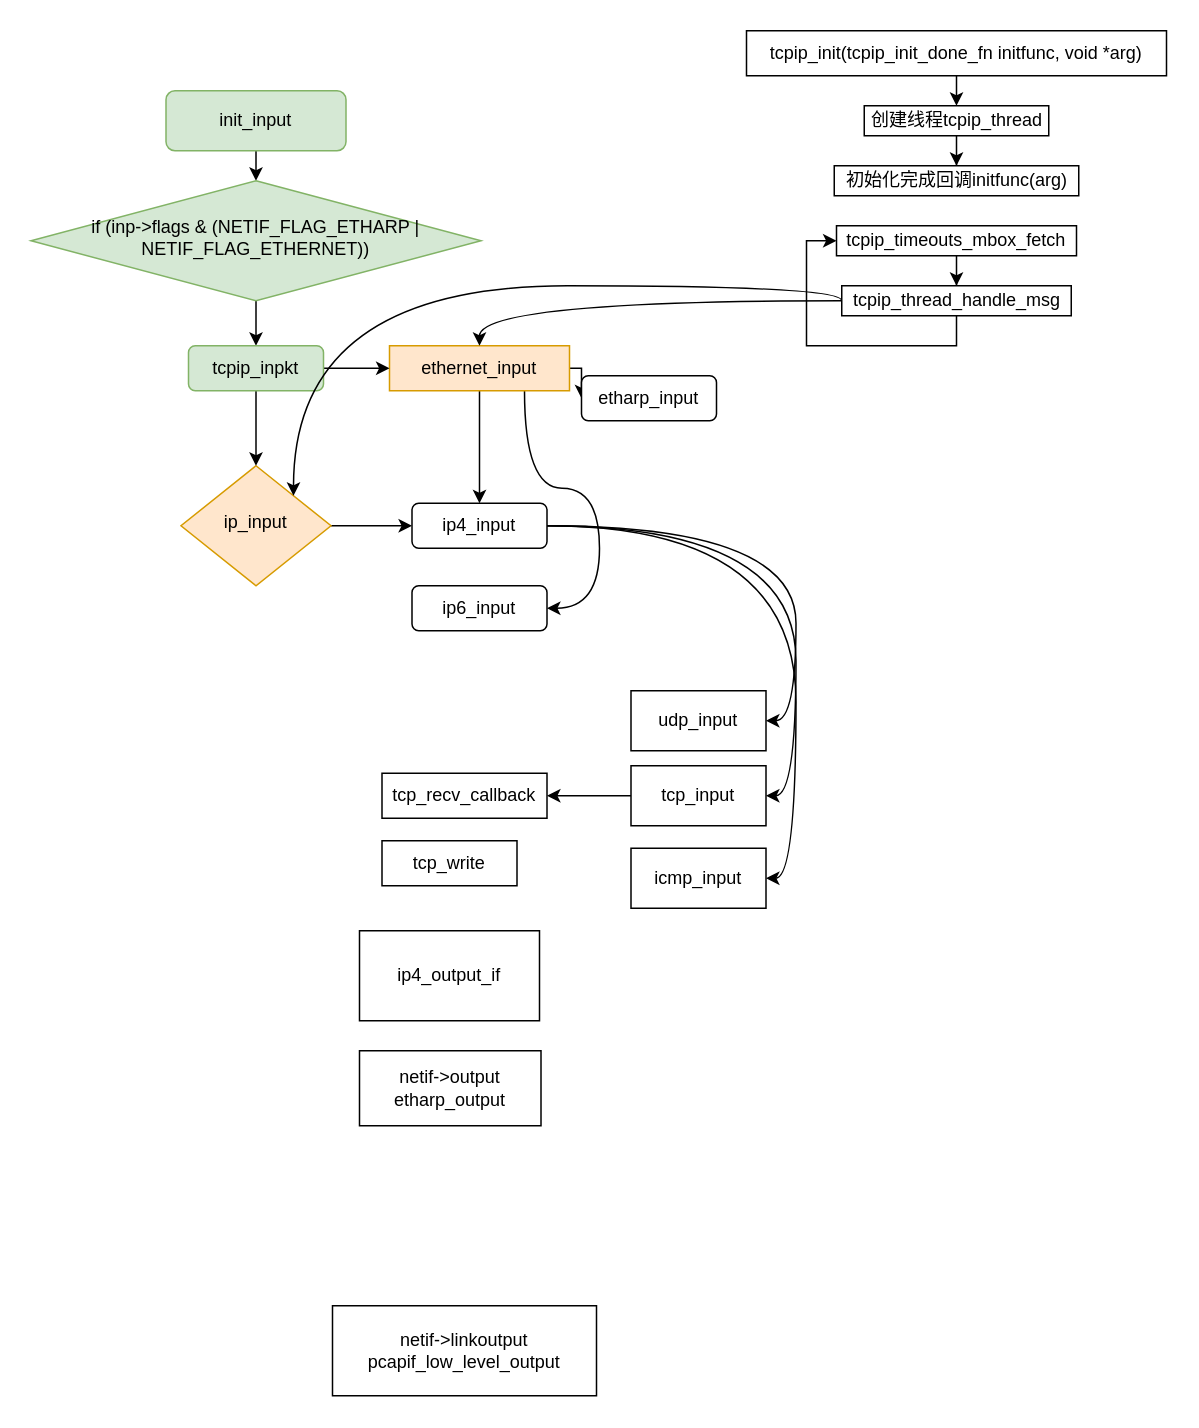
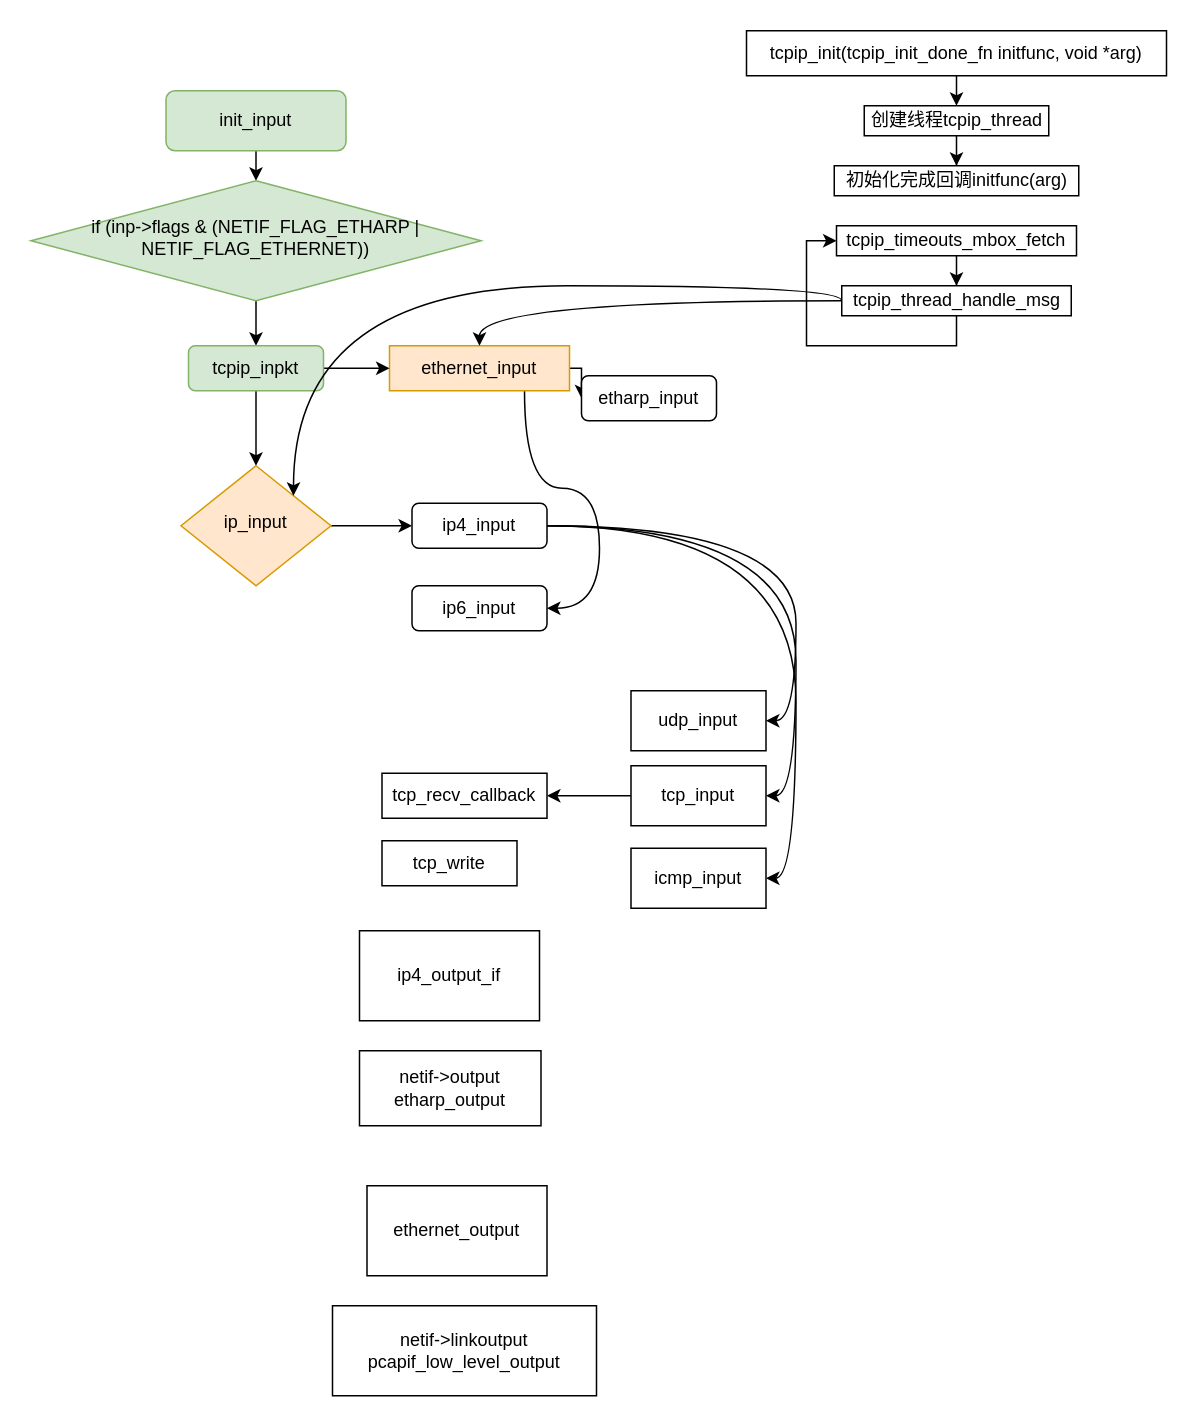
edge "ethernet_input" -> "ip4_input": removed
node "ethernet_output": added
